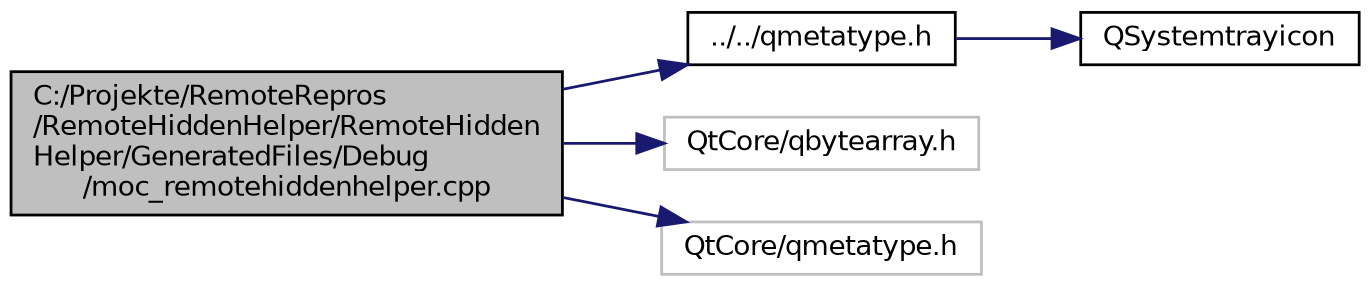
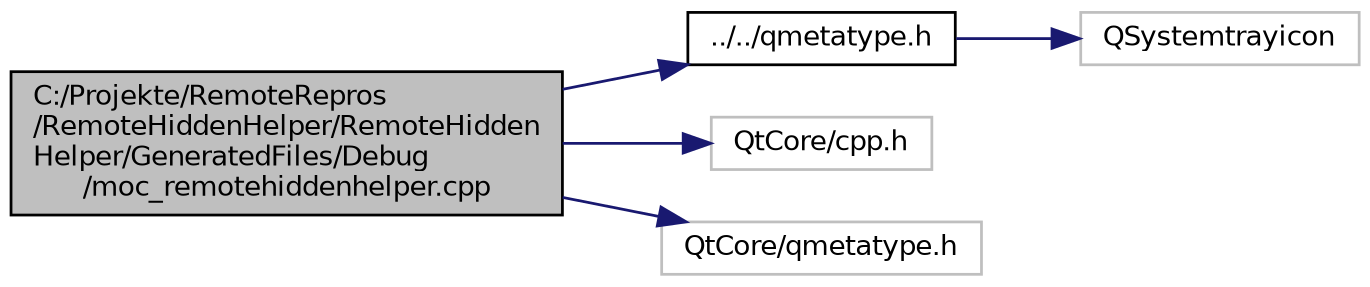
node "QSystemtrayicon": color black -> grey75
node "QtCore/qbytearray.h": label "QtCore/qbytearray.h" -> "QtCore/cpp.h"
